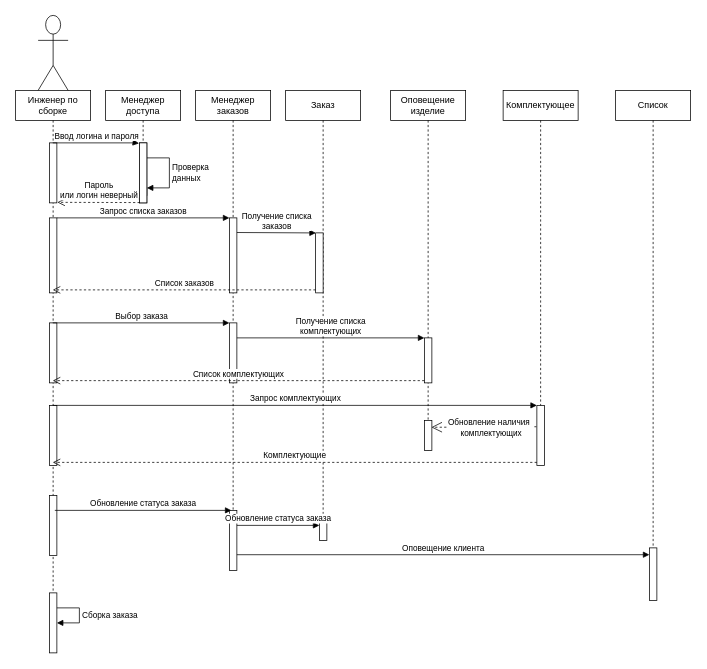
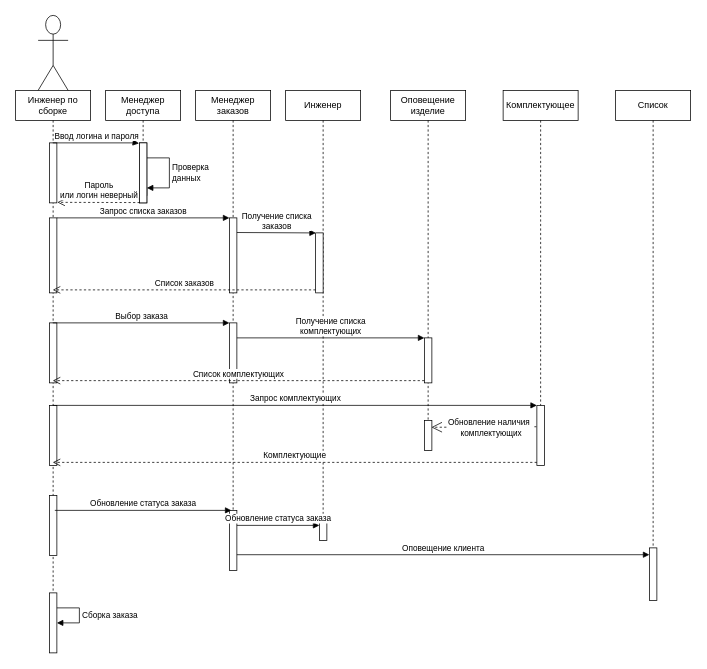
node "Заказ": label "Заказ" -> "Инженер"
